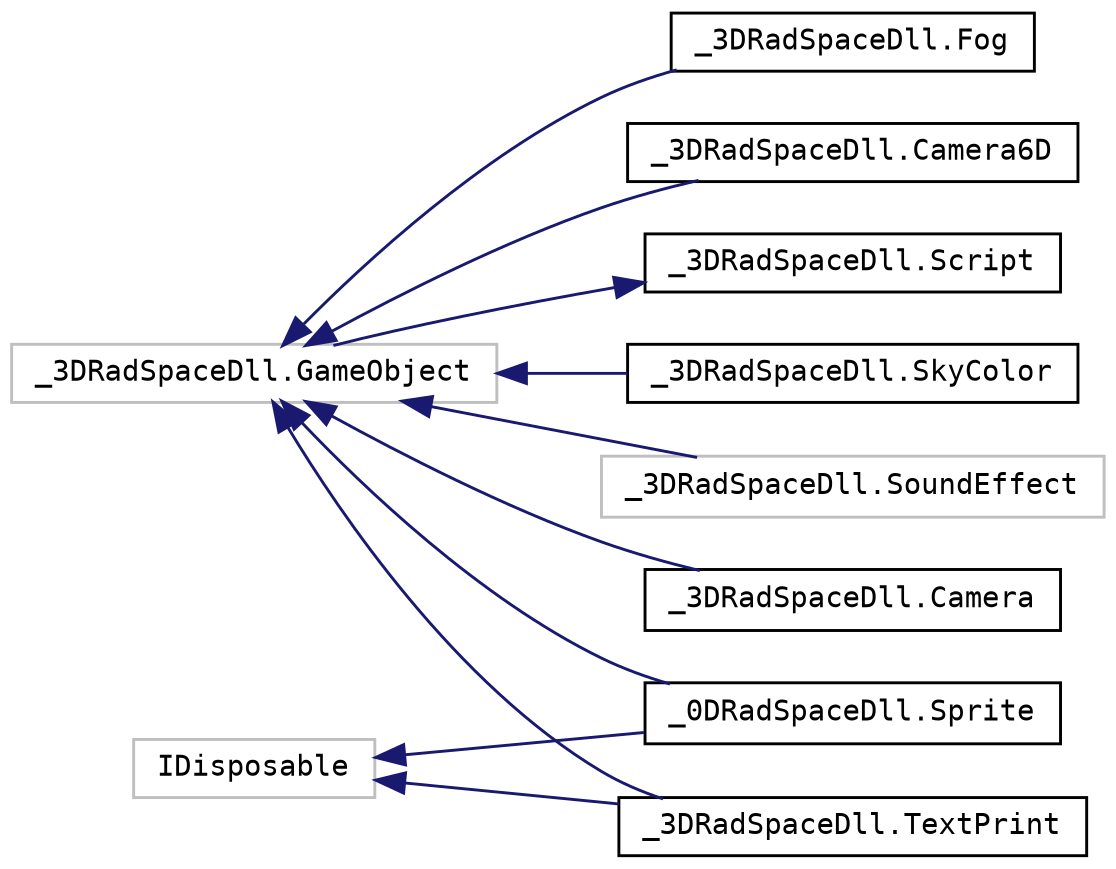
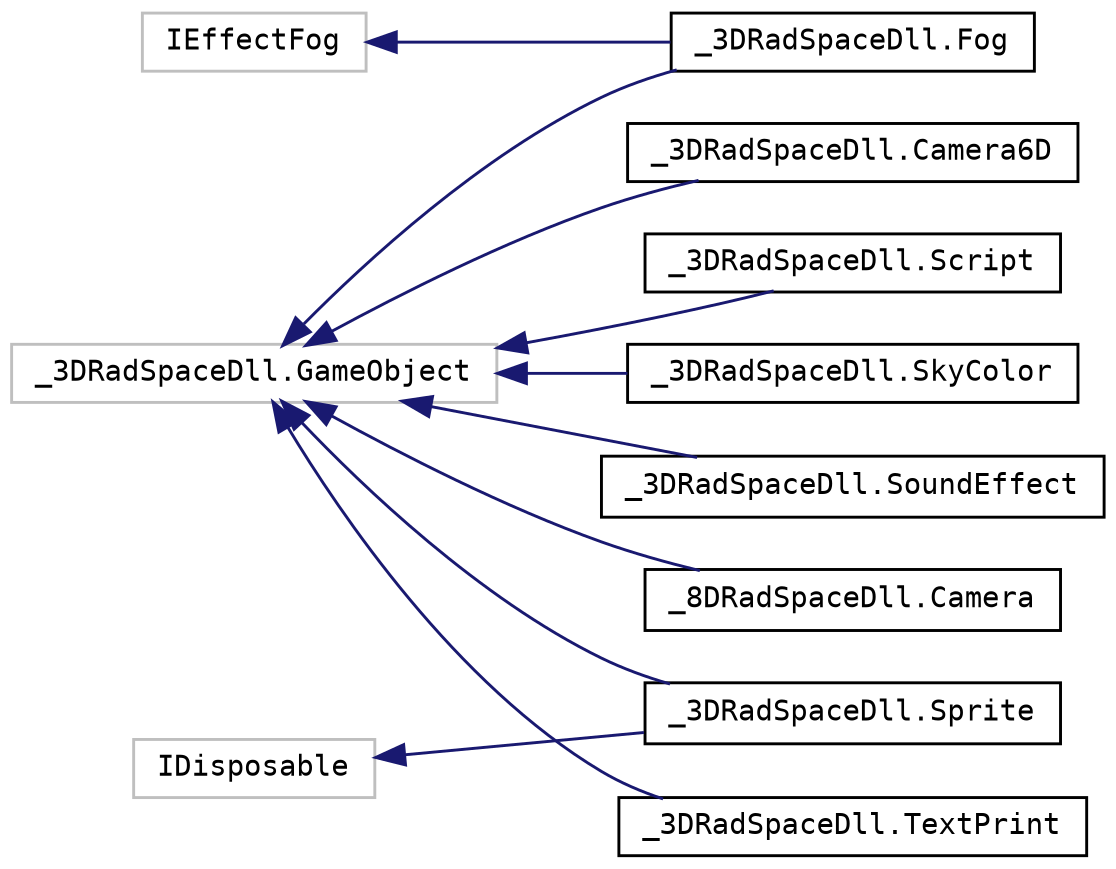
node "IEffectFog": added
edge "_3DRadSpaceDll.GameObject" -> "_3DRadSpaceDll.Script": reversed
node "_3DRadSpaceDll.SoundEffect": color grey75 -> black
node "_3DRadSpaceDll.Camera": label "_3DRadSpaceDll.Camera" -> "_8DRadSpaceDll.Camera"
node "_0DRadSpaceDll.Sprite": label "_0DRadSpaceDll.Sprite" -> "_3DRadSpaceDll.Sprite"
edge "_3DRadSpaceDll.TextPrint" -> "IDisposable": removed
